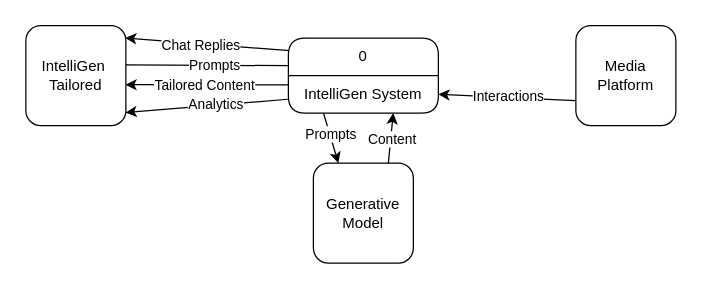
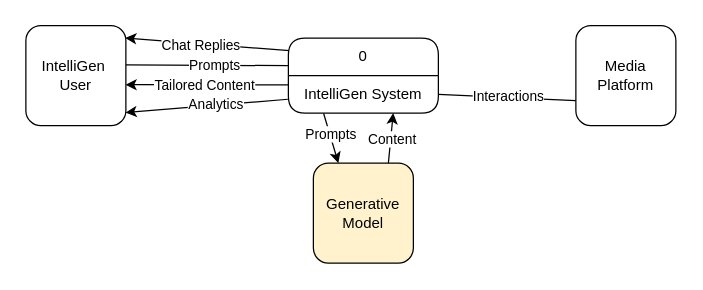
node "IntelliGen Tailored": label "IntelliGen Tailored" -> "IntelliGen User"
edge "Media Platform" -> "IntelliGen System": arrowhead classic -> none
node "Generative Model": fillcolor #ffffff -> #fff2cc
